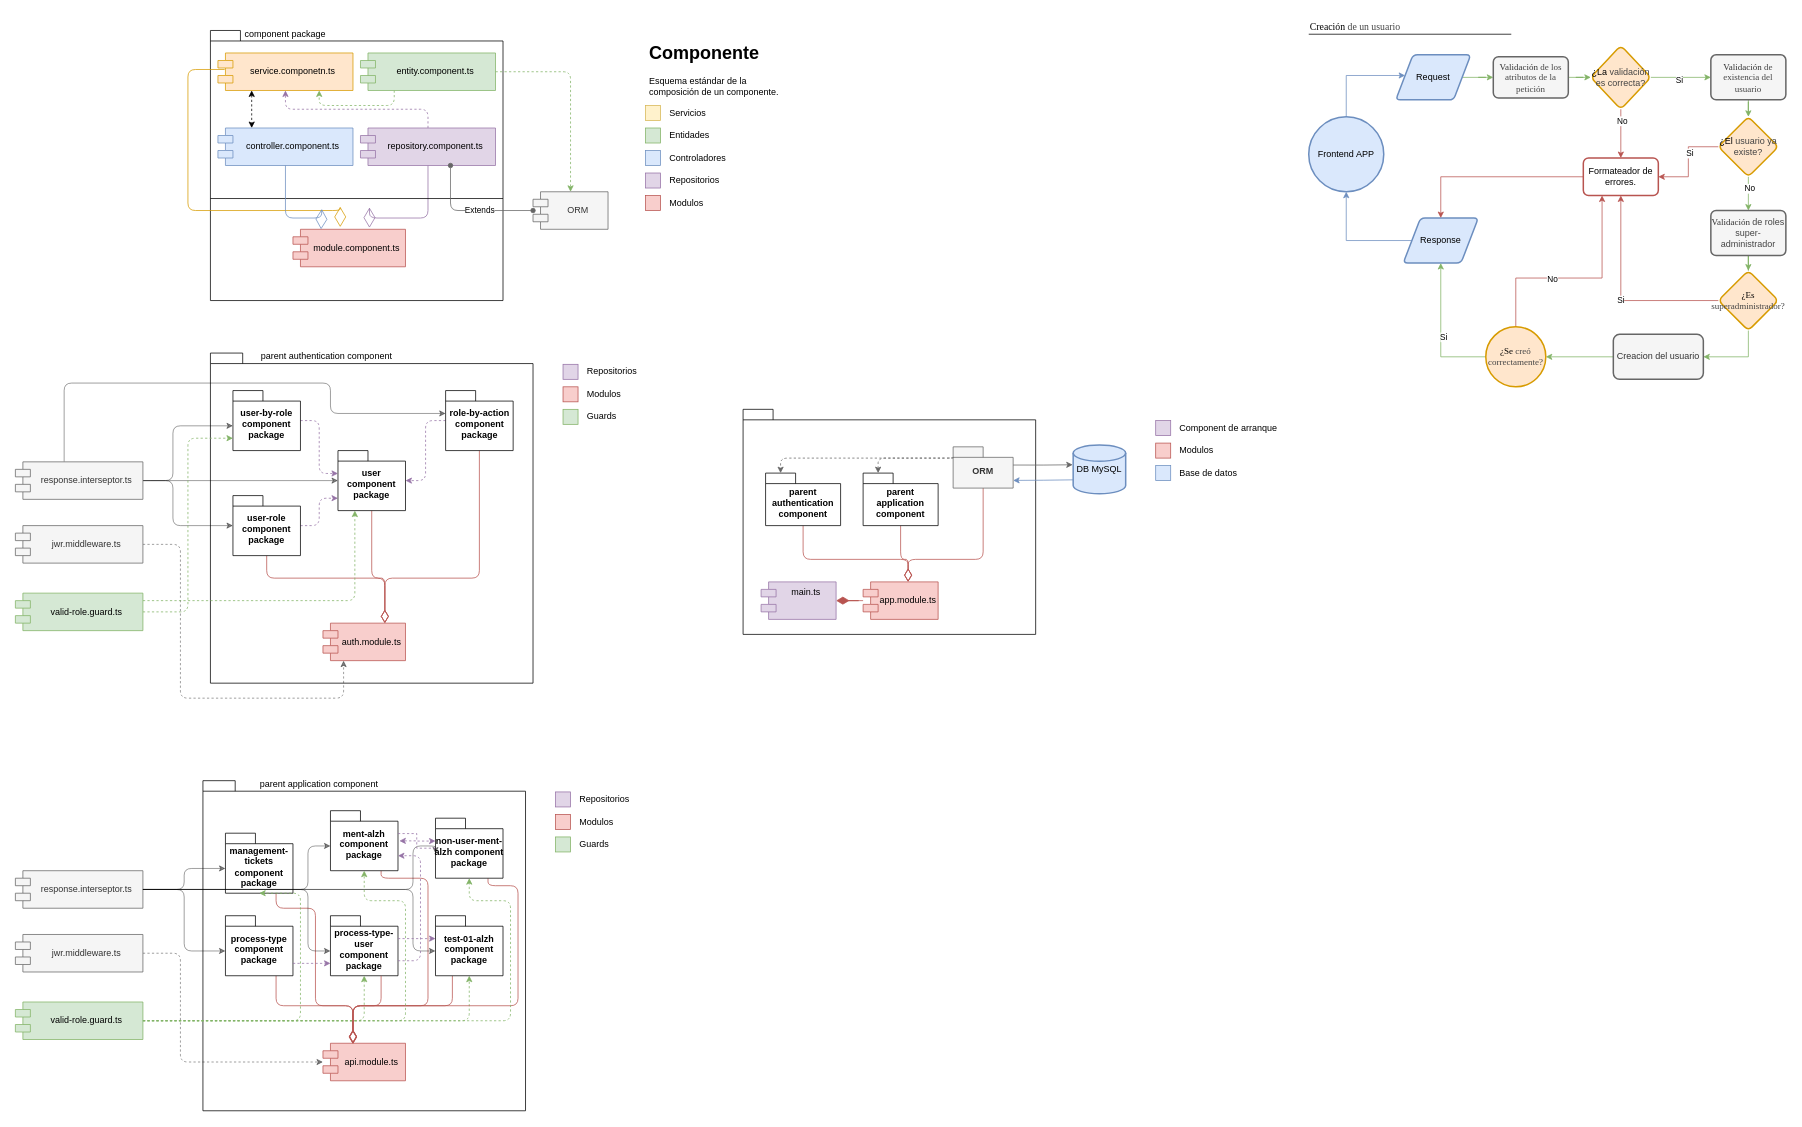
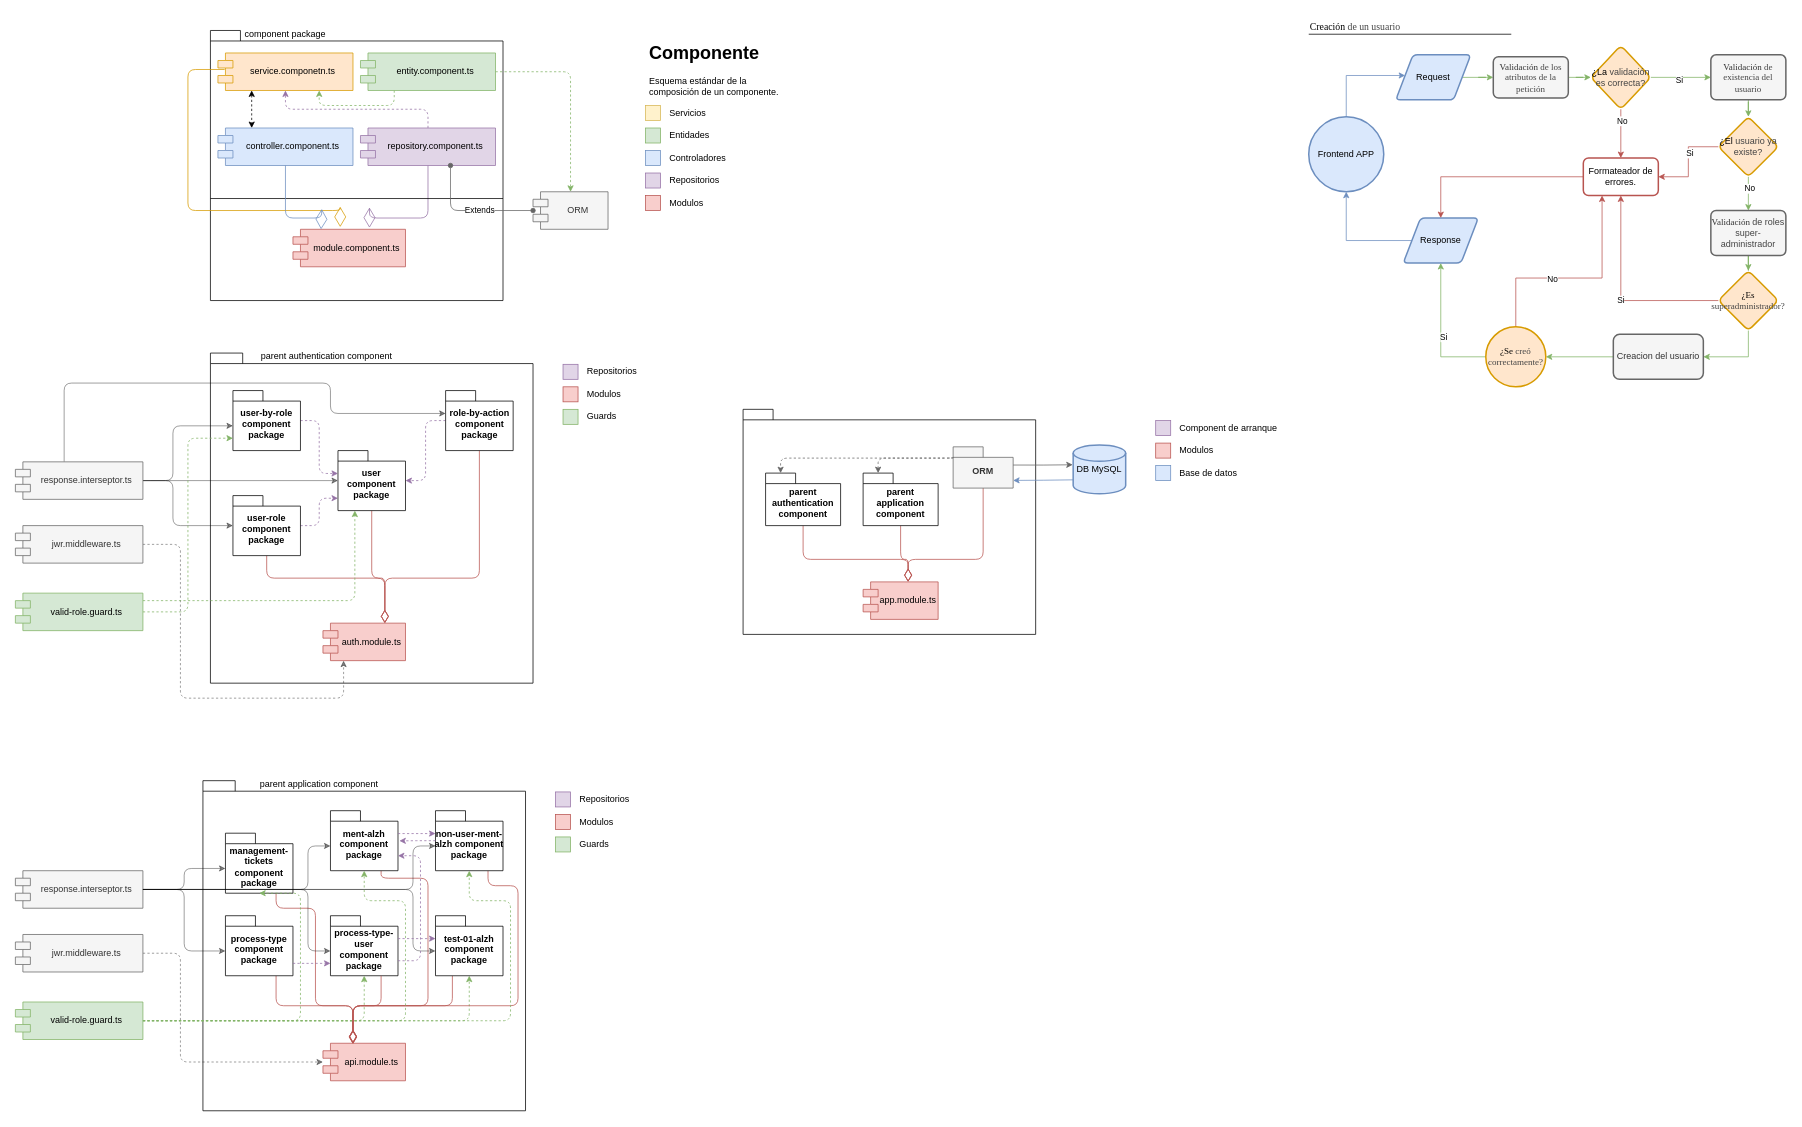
node "main.ts": removed
edge "app.module.ts" -> "main.ts": removed
node "non-user-ment-alzh component package": moved (469, 848) -> (469, 840)
